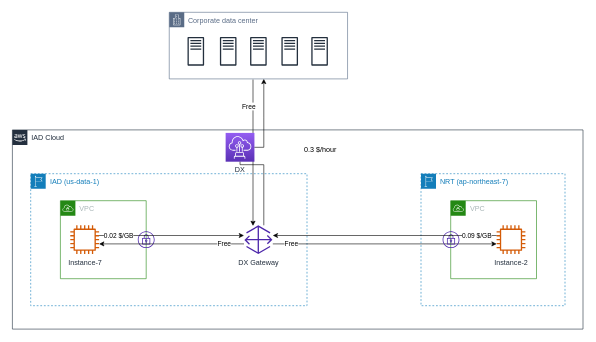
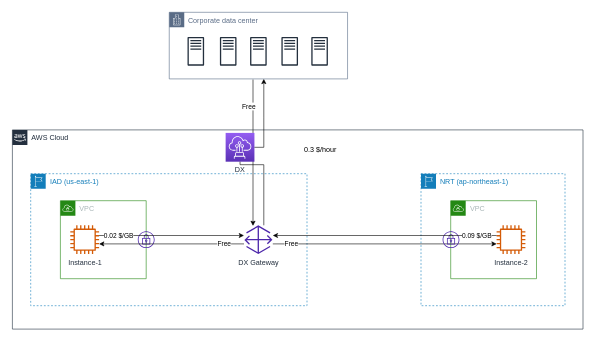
node "IAD Cloud": label "IAD Cloud" -> "AWS Cloud"
node "IAD (us-data-1)": label "IAD (us-data-1)" -> "IAD (us-east-1)"
node "NRT (ap-northeast-7)": label "NRT (ap-northeast-7)" -> "NRT (ap-northeast-1)"
node "Instance-7": label "Instance-7" -> "Instance-1"
